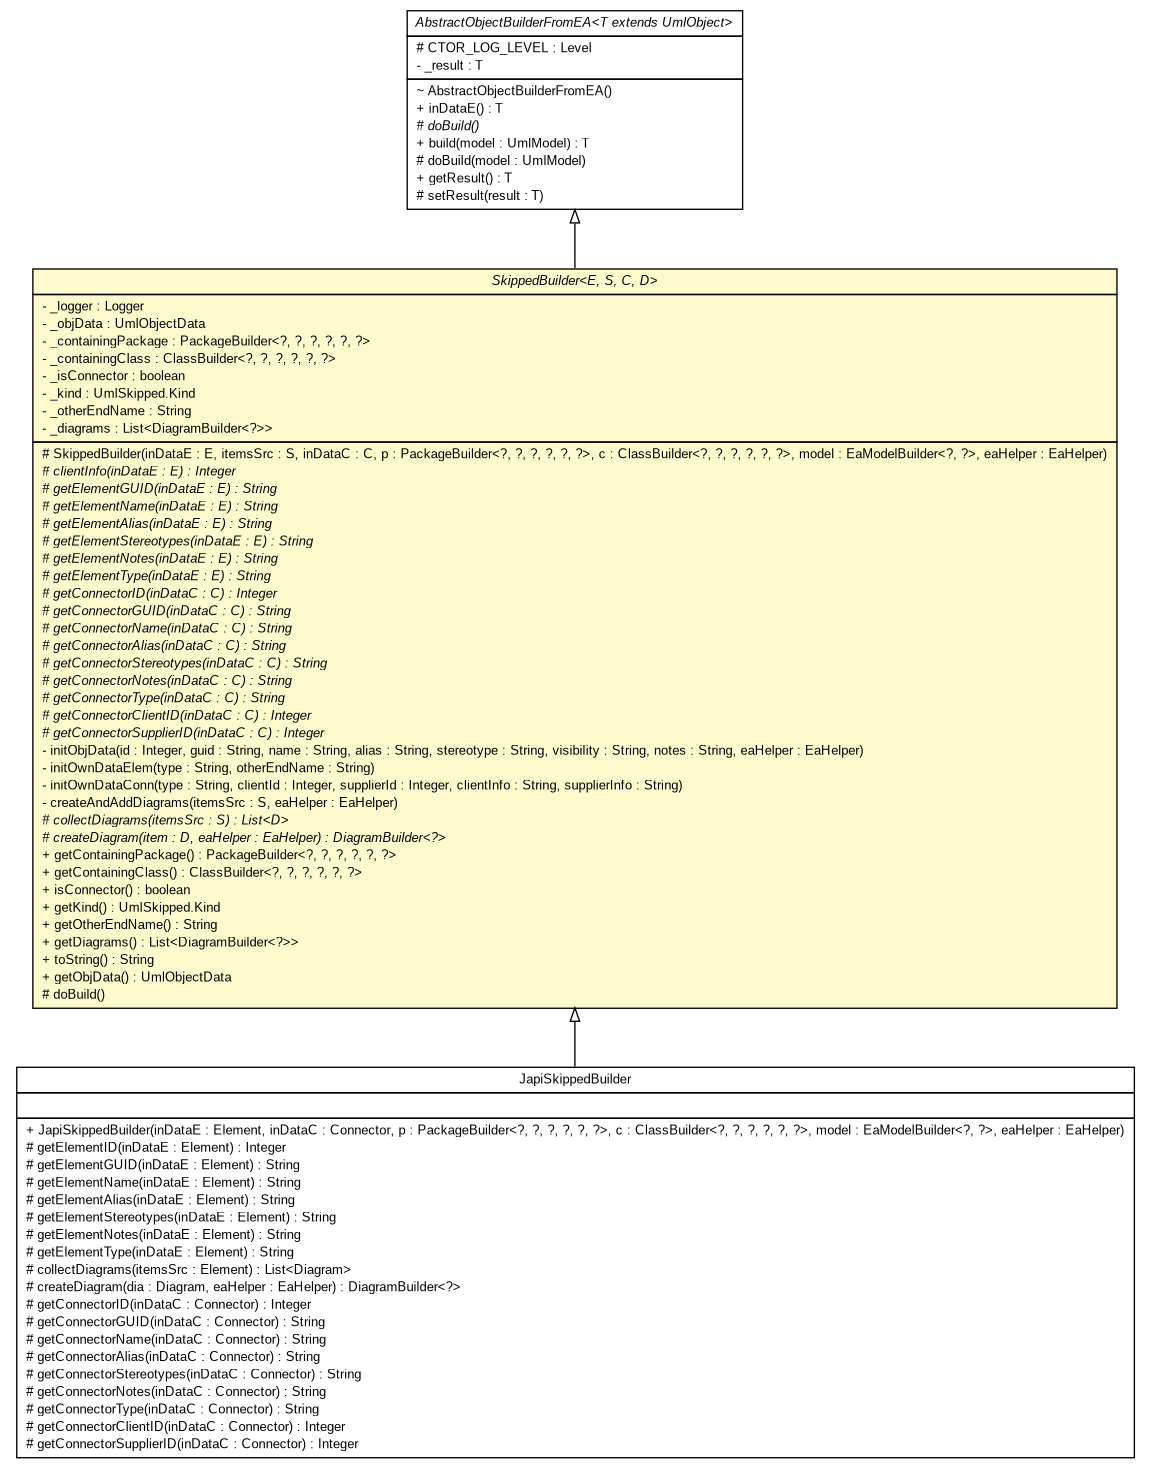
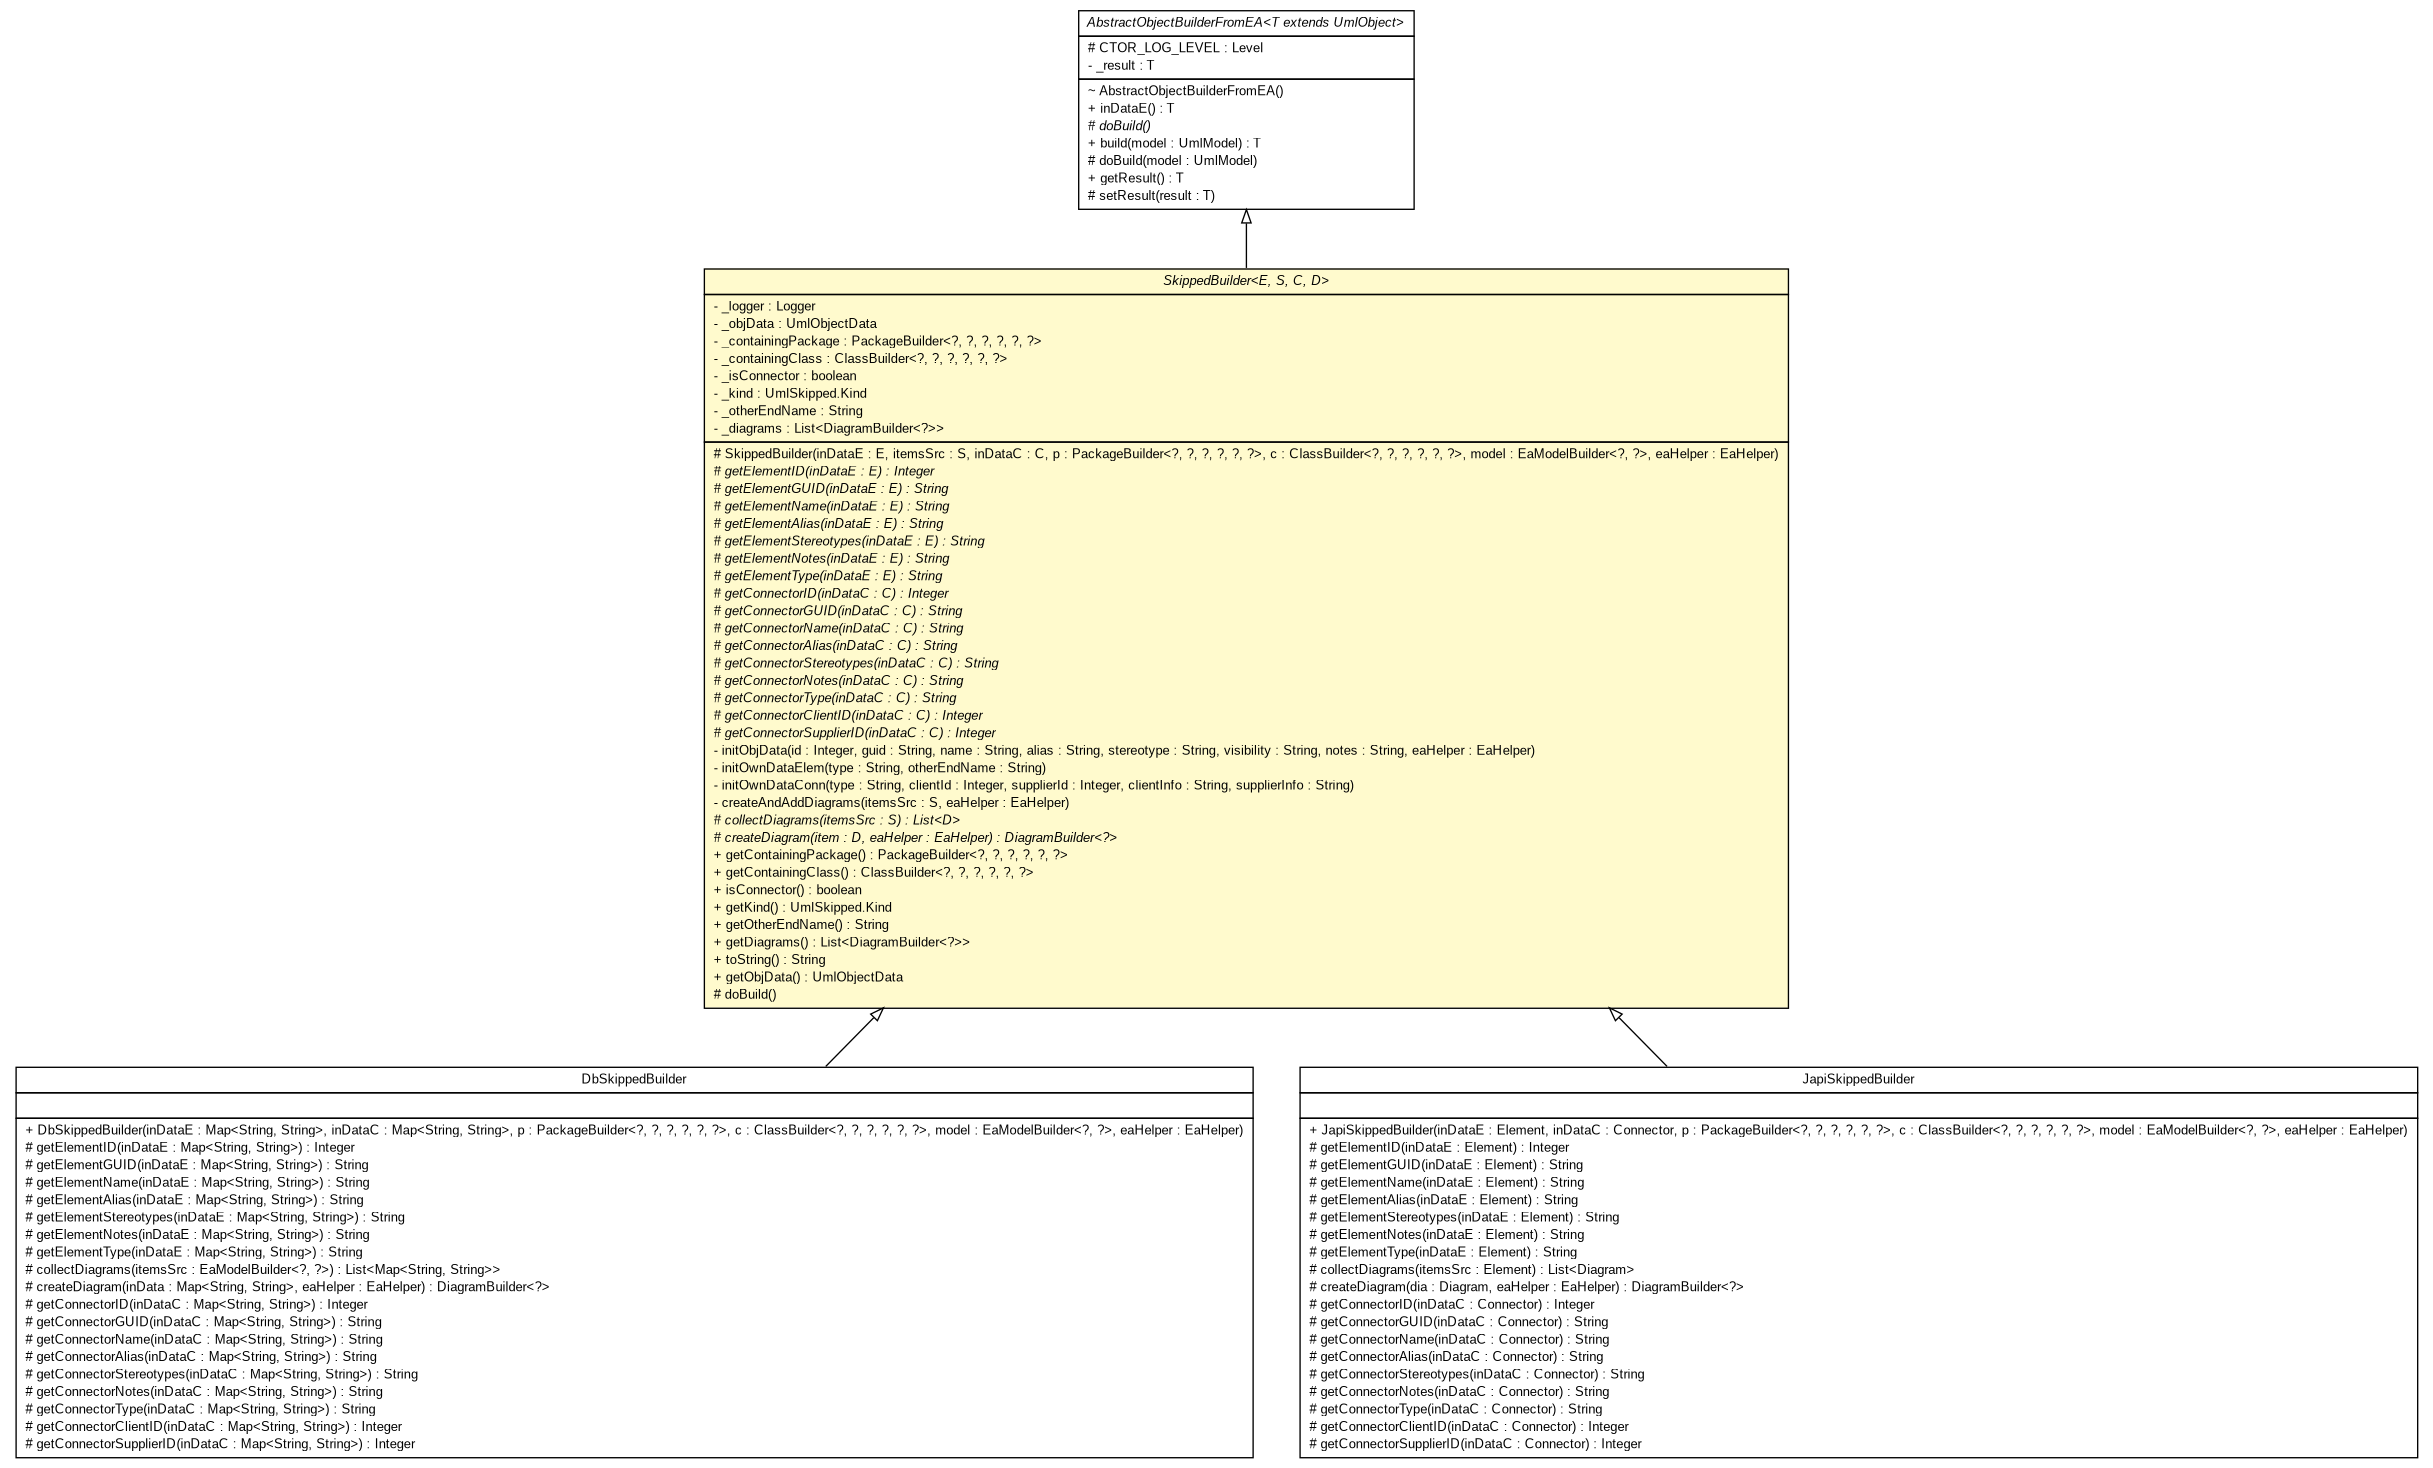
node "SkippedBuilder<E, S, C, D>": text "# clientInfo(inDataE : E) : Integer" -> "# getElementID(inDataE : E) : Integer"
node "DbSkippedBuilder": added
